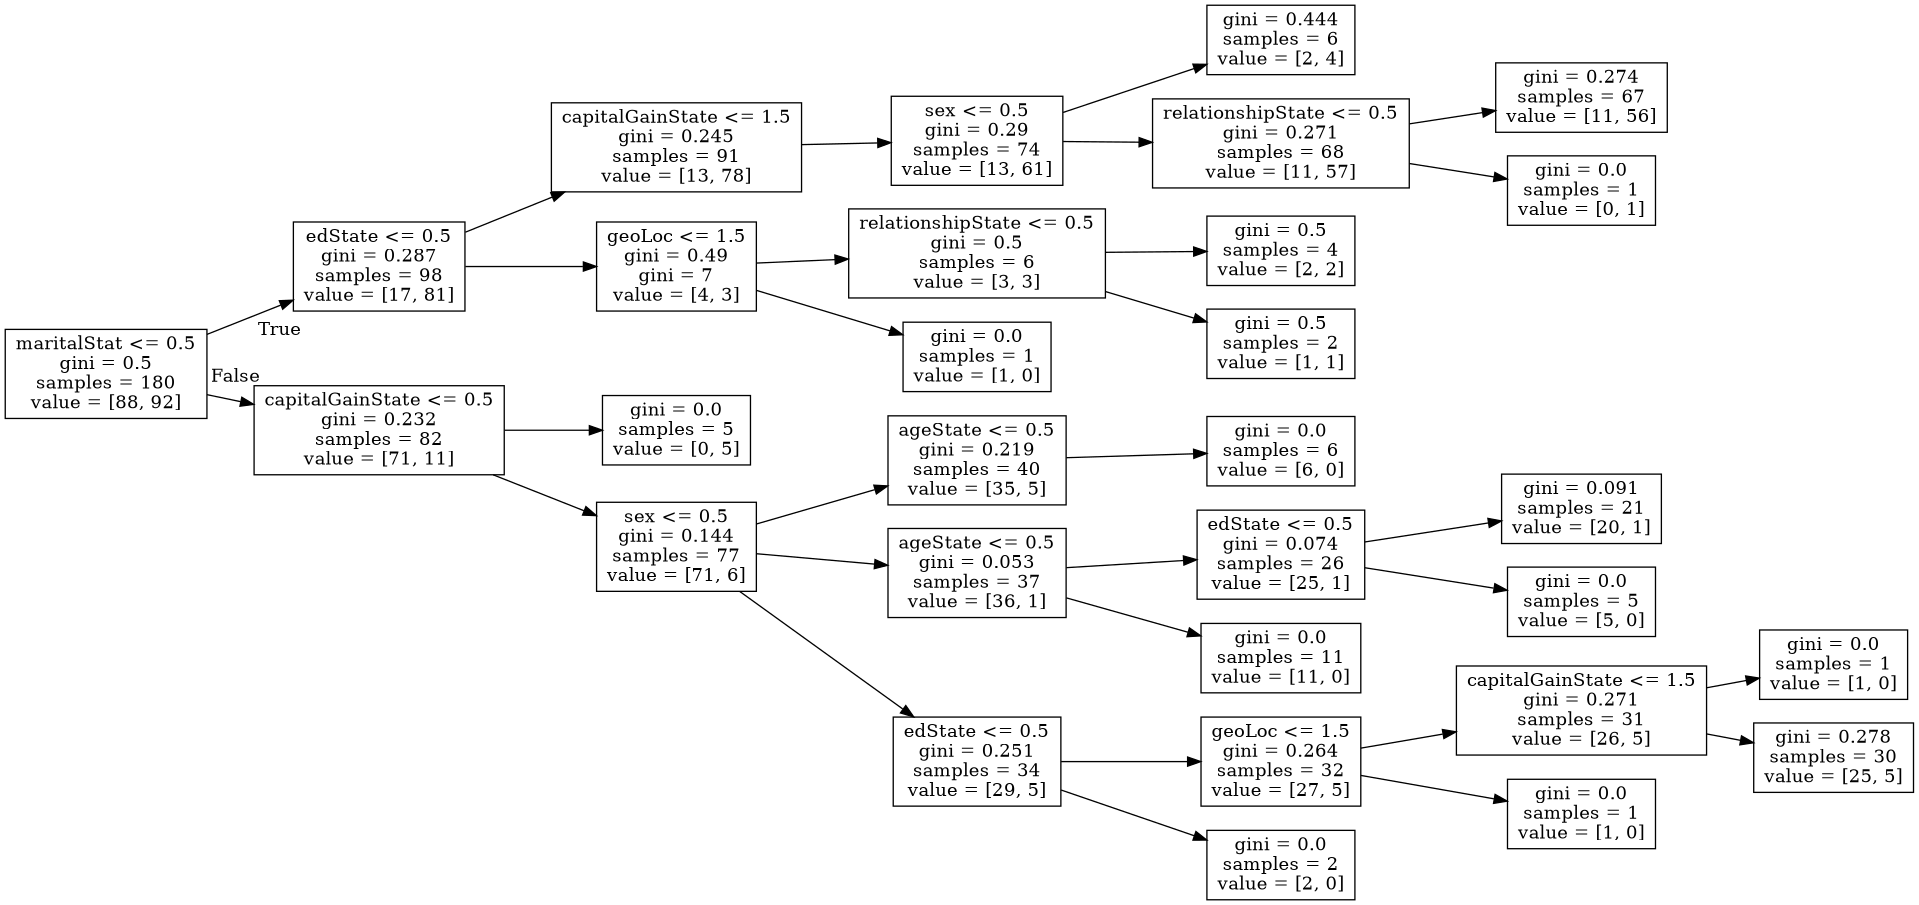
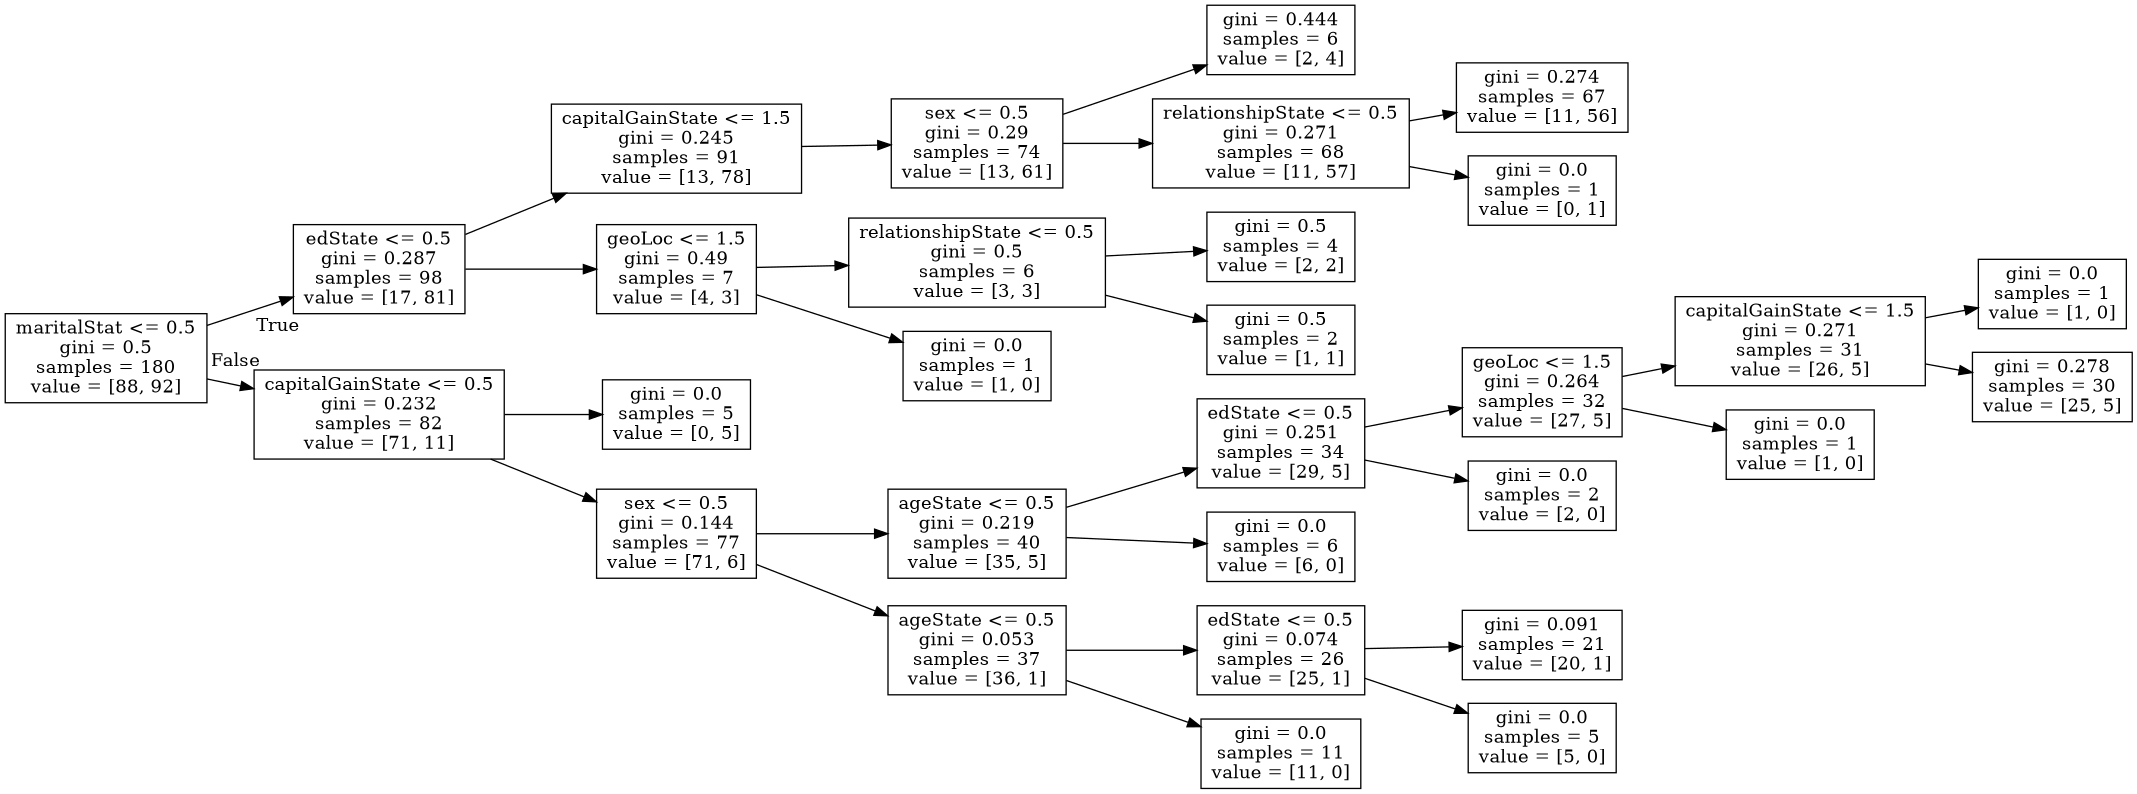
node "geoLoc <= 1.5 gini = 0.49 gini = 7 value = [4, 3]": label "geoLoc <= 1.5 gini = 0.49 gini = 7 value = [4, 3]" -> "geoLoc <= 1.5 gini = 0.49 samples = 7 value = [4, 3]"
edge "sex <= 0.5 gini = 0.144 samples = 77 value = [71, 6]" -> "edState <= 0.5 gini = 0.251 samples = 34 value = [29, 5]": now "ageState <= 0.5 gini = 0.219 samples = 40 value = [35, 5]" -> "edState <= 0.5 gini = 0.251 samples = 34 value = [29, 5]"
